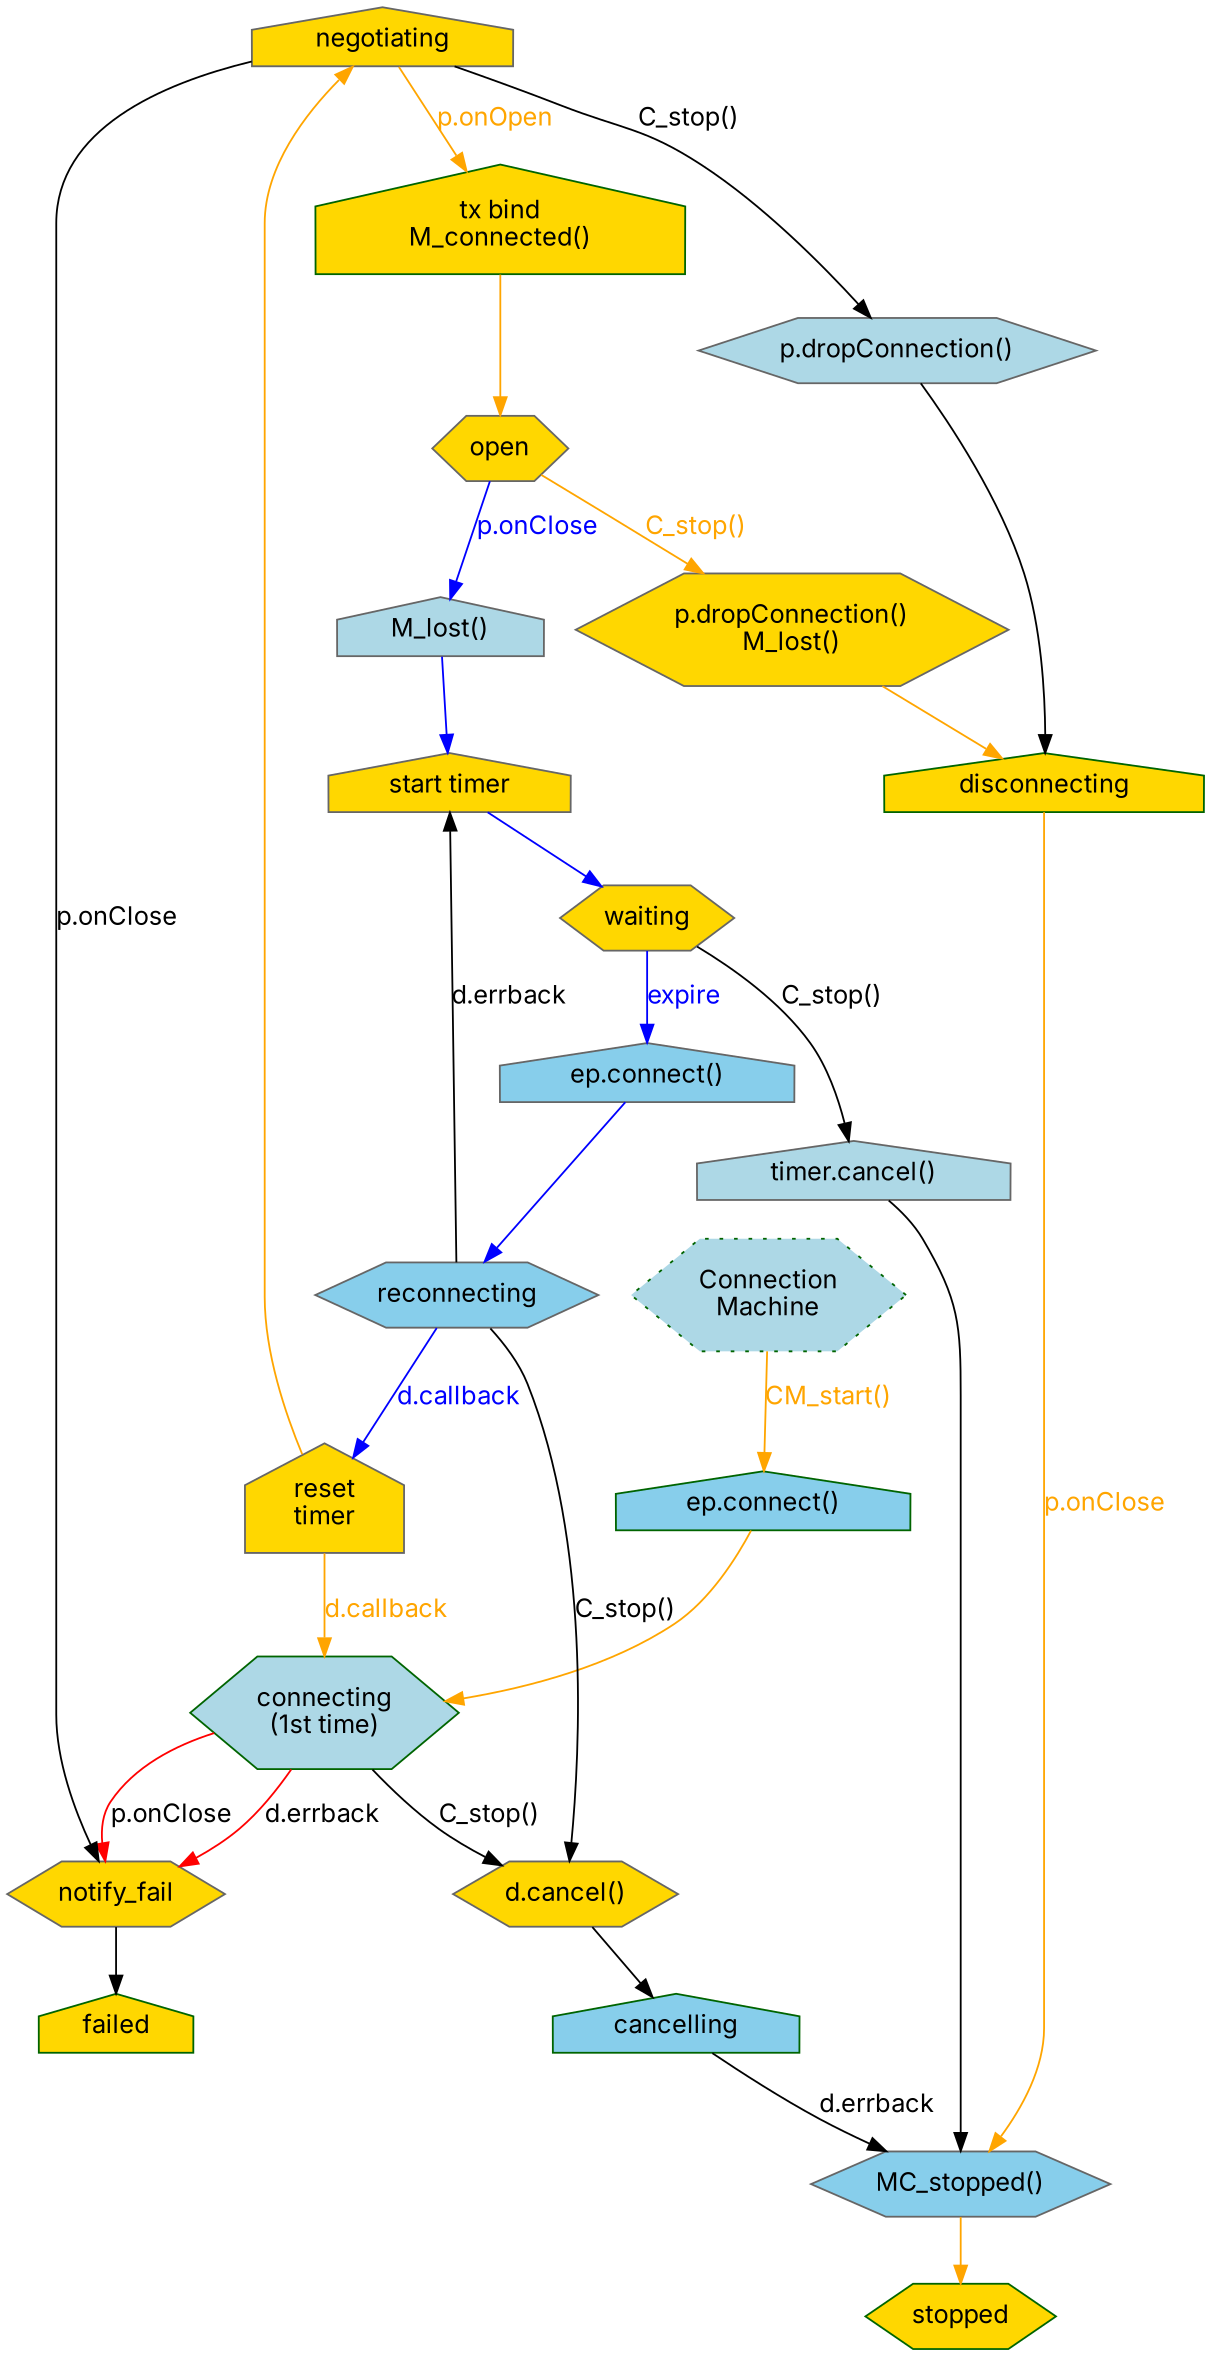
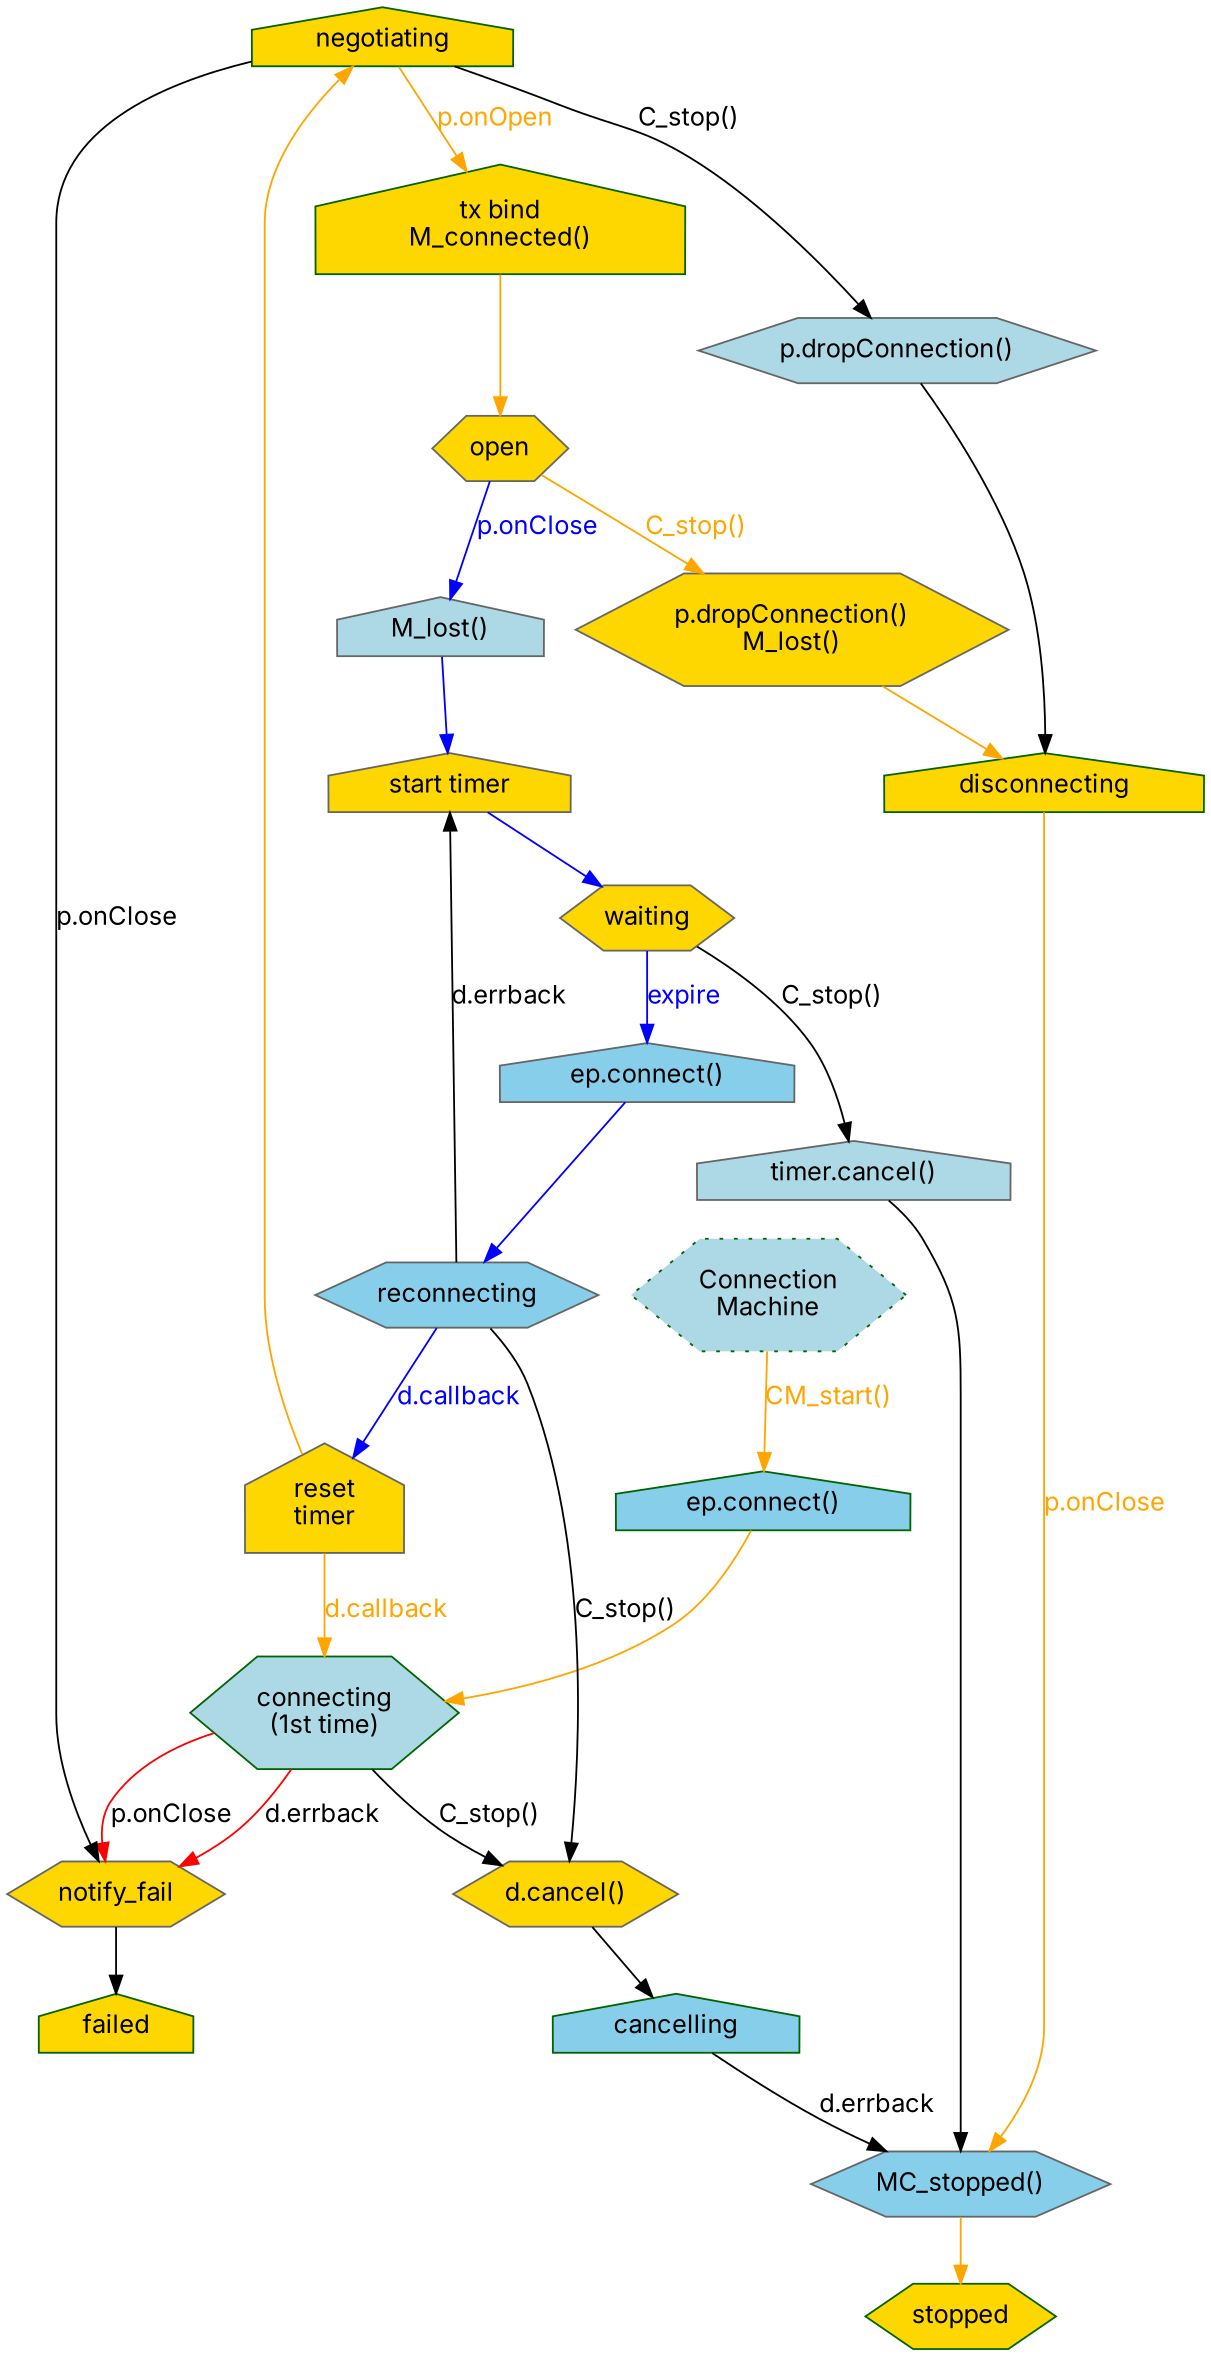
node "negotiating": color gray40 -> darkgreen
